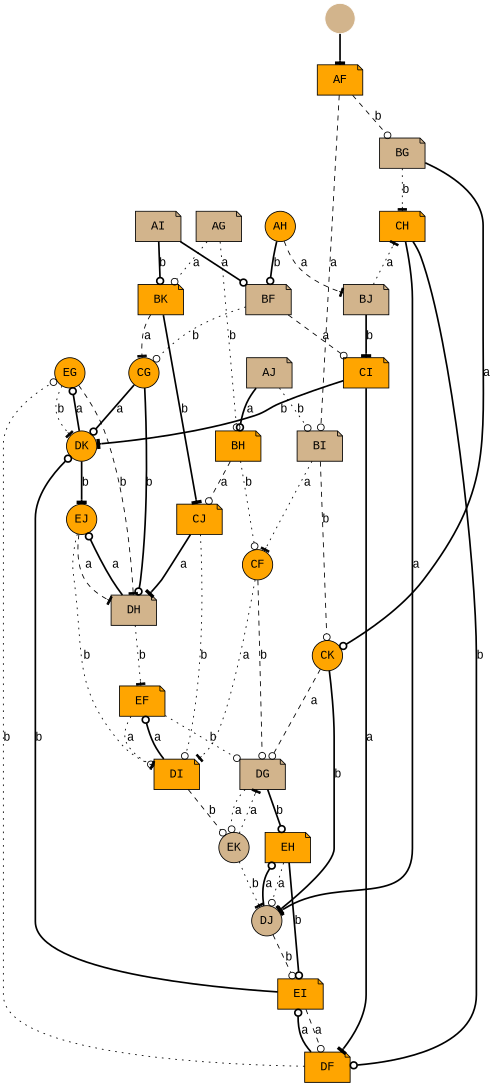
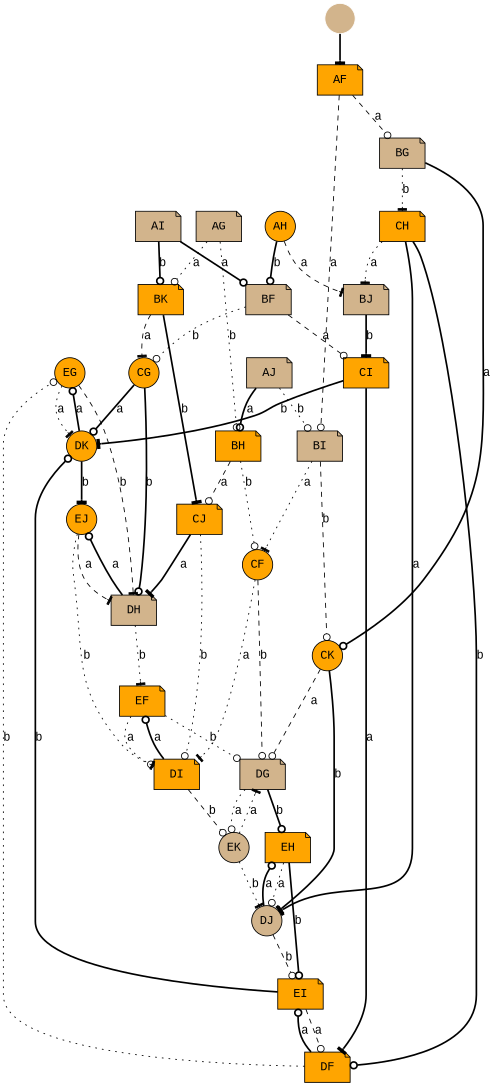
edge "AF" -> "BG": label "b" -> "a"
edge "BJ" -> "CH": reversed
edge "EG" -> "DK": label "b" -> "a"
